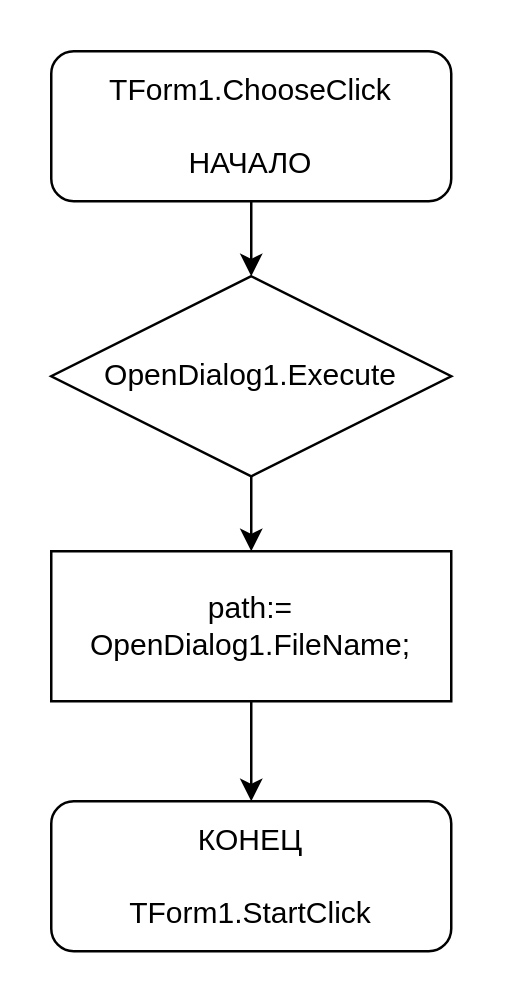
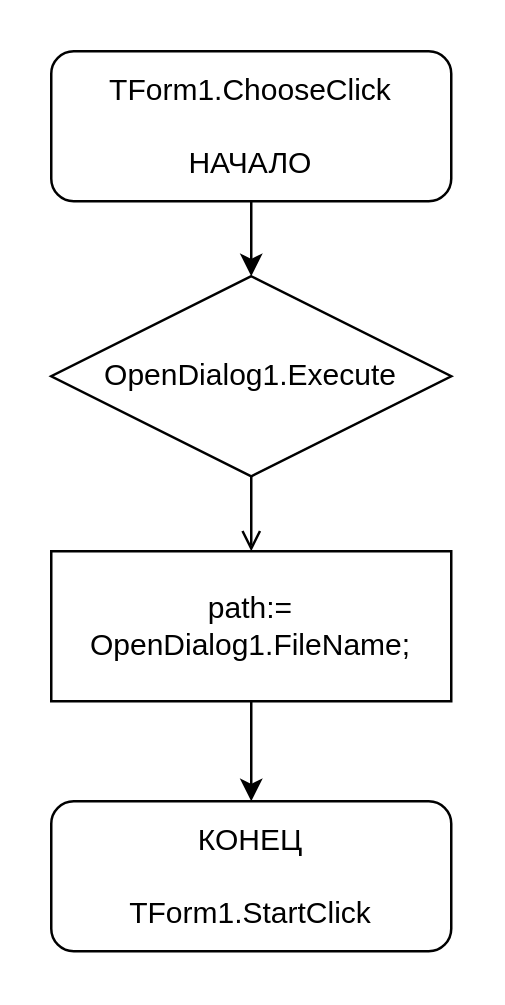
edge "OpenDialog1.Execute" -> "path:= OpenDialog1.FileName;": arrowhead classic -> open
